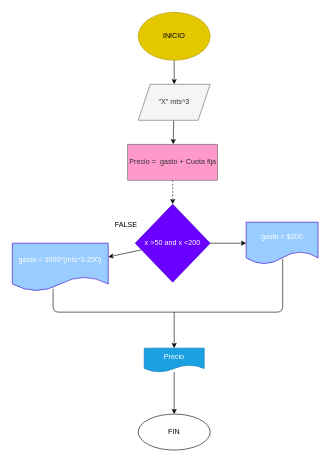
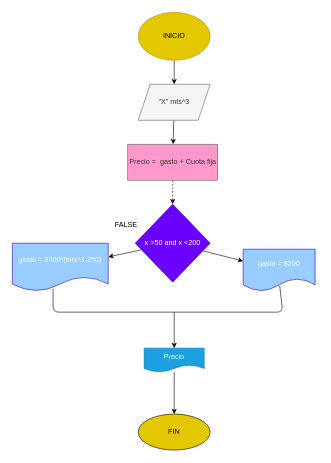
node "gasto = $200": moved (282, 243) -> (279, 270)
node "FIN": fillcolor #ffffff -> #e3c800
